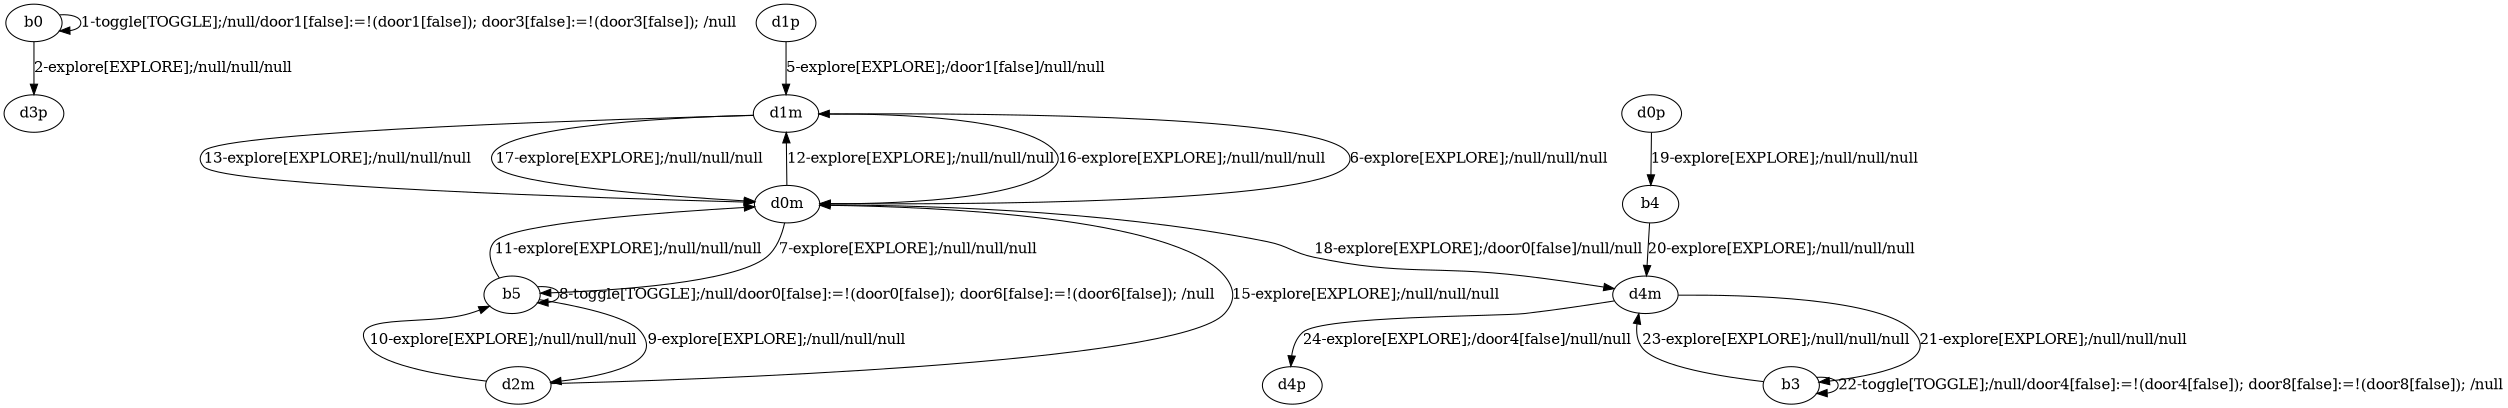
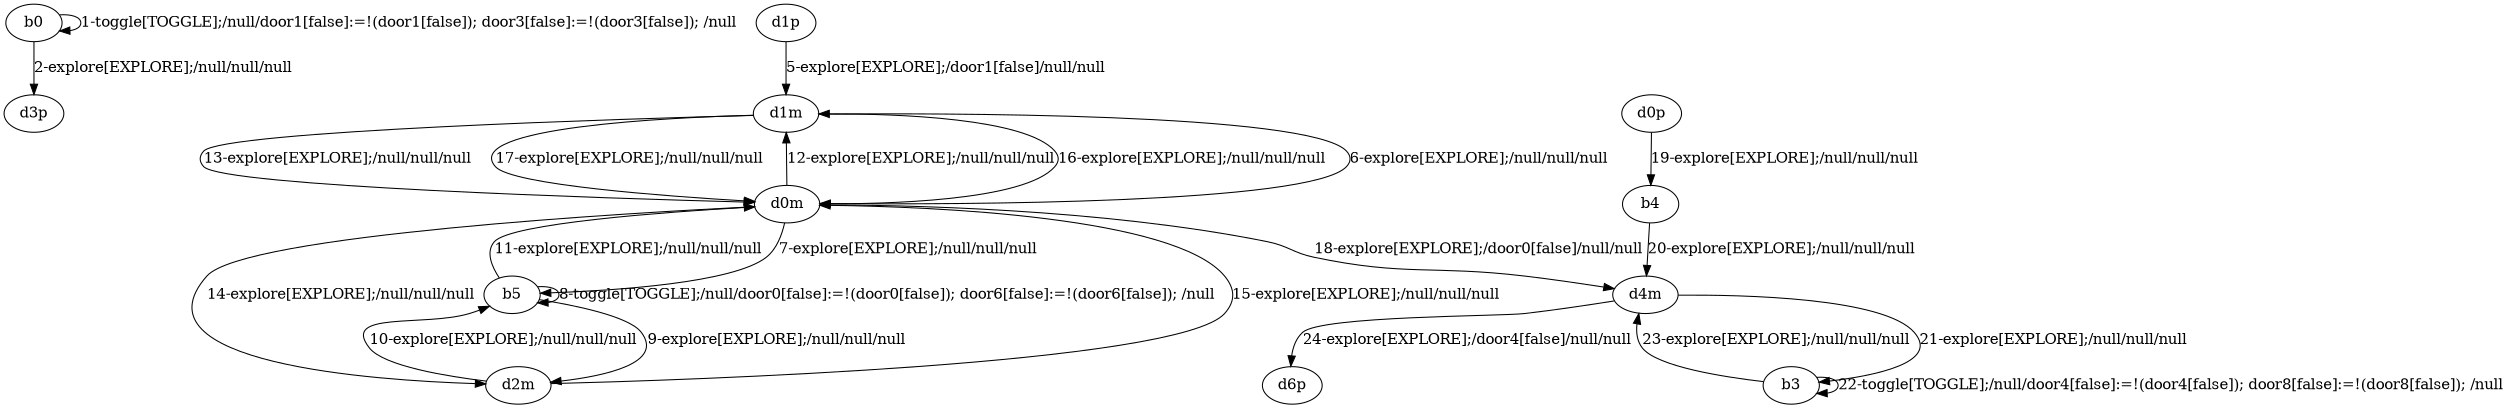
edge "d0m" -> "d2m": added, label "14-explore[EXPLORE];/null/null/null"
node "d4p": label "d4p" -> "d6p"
